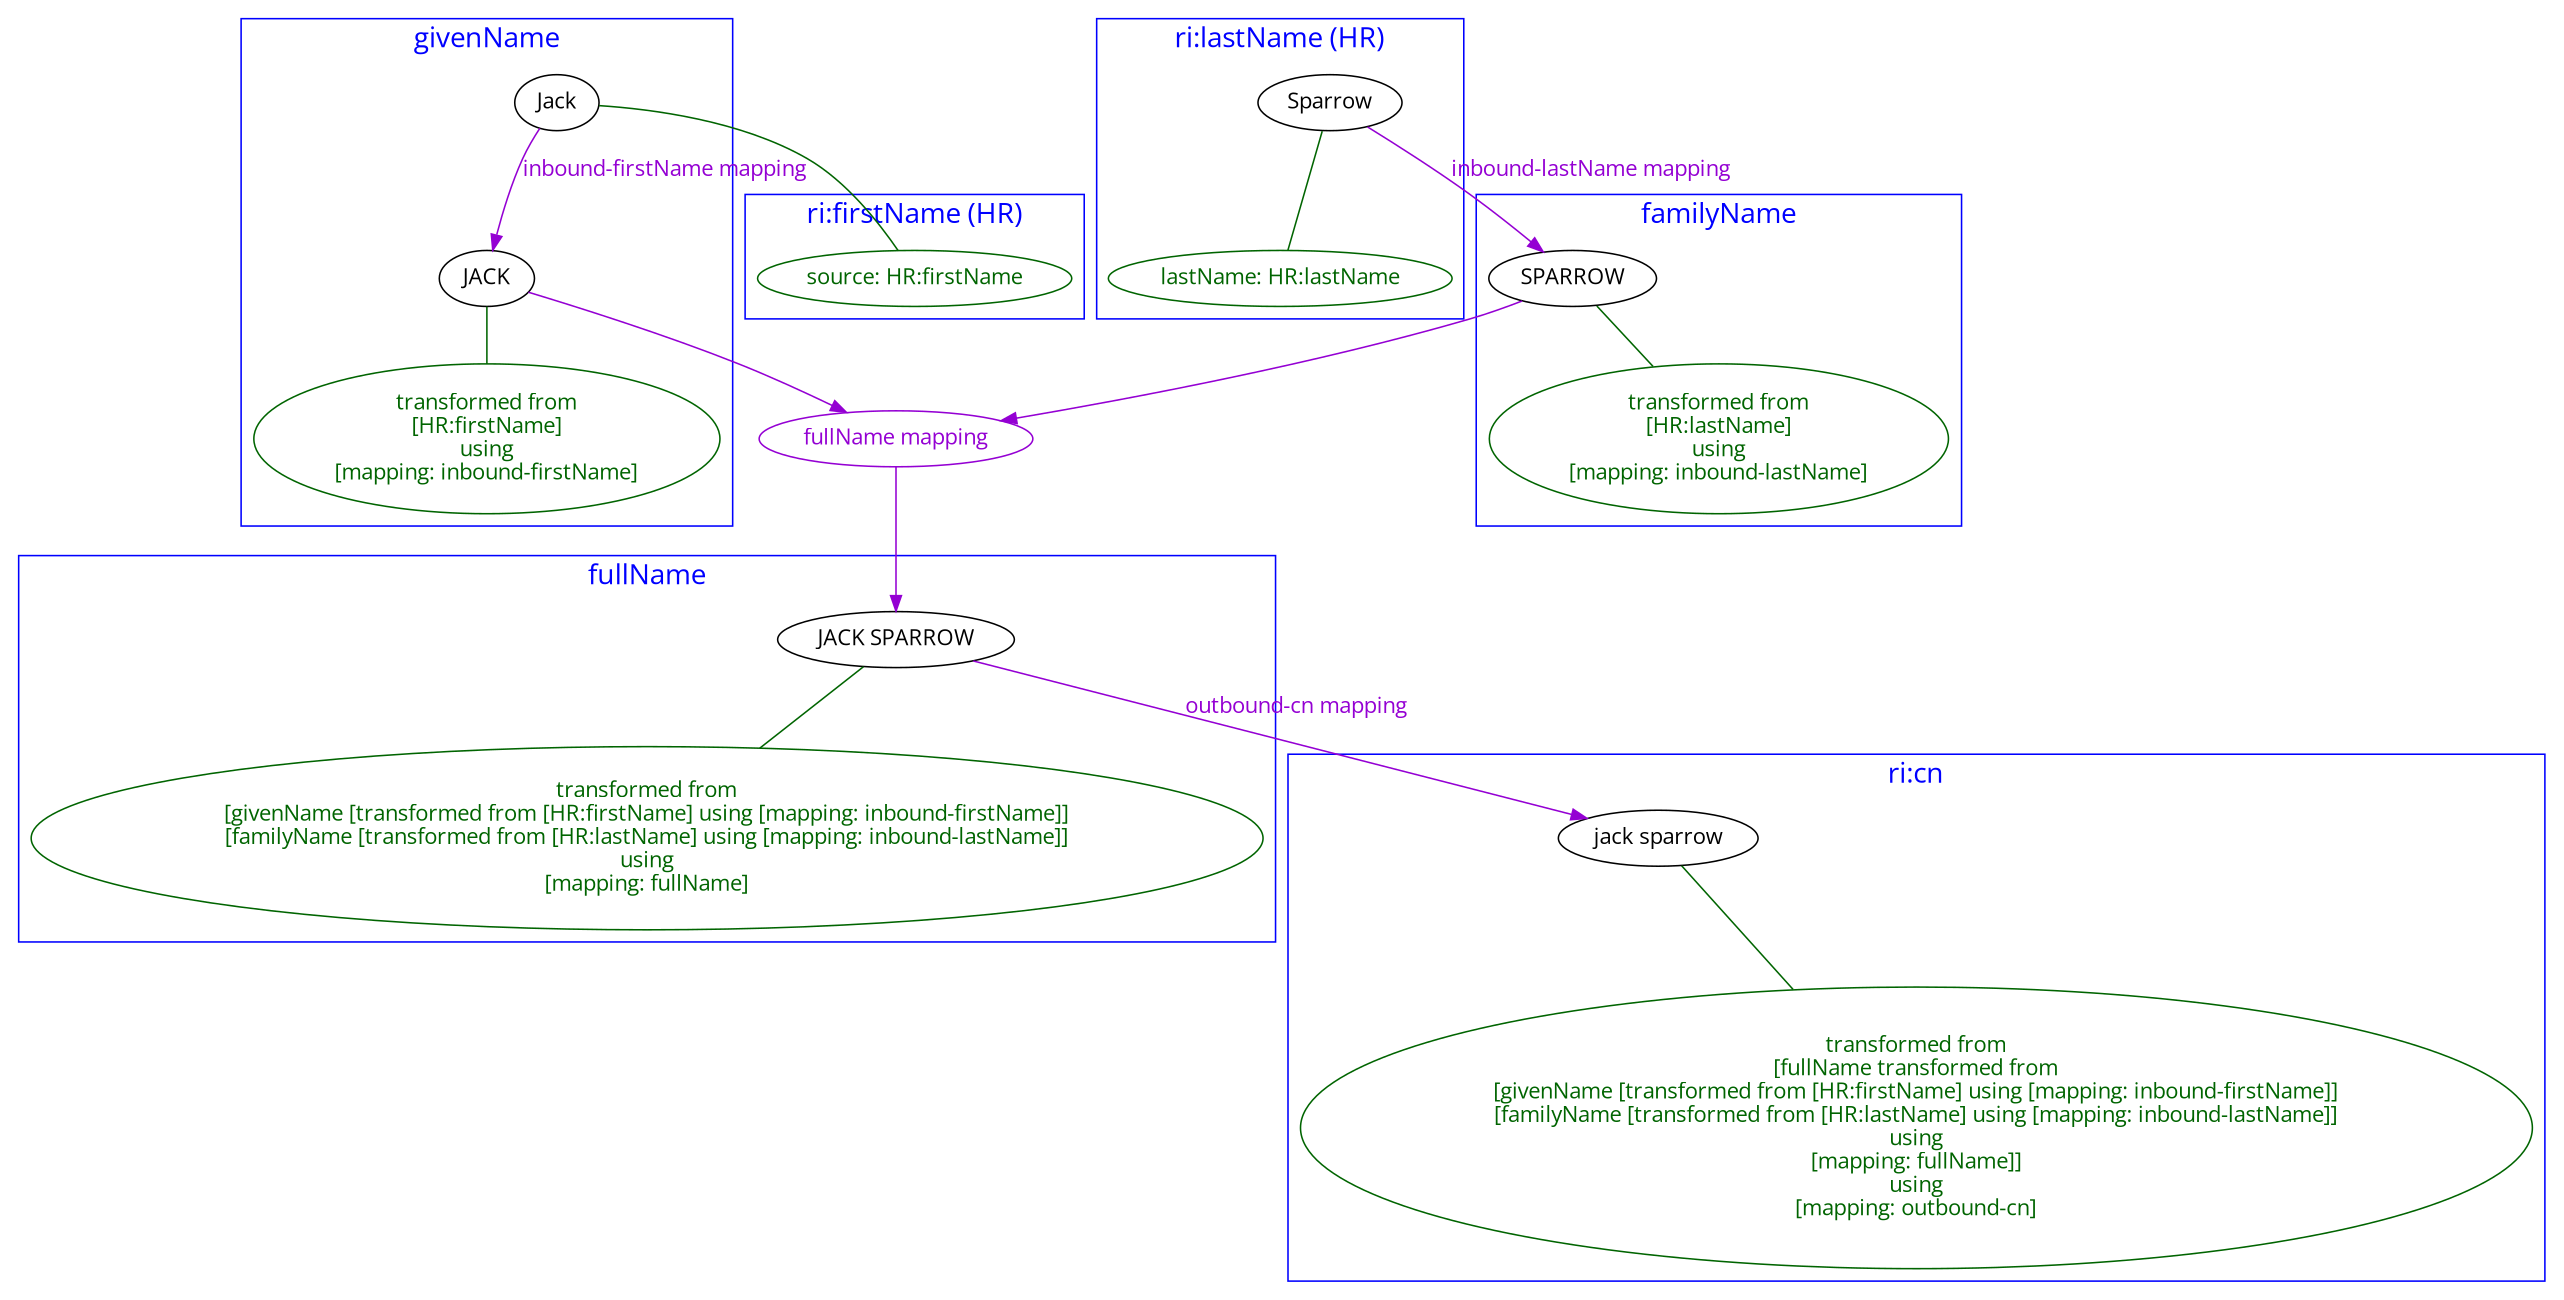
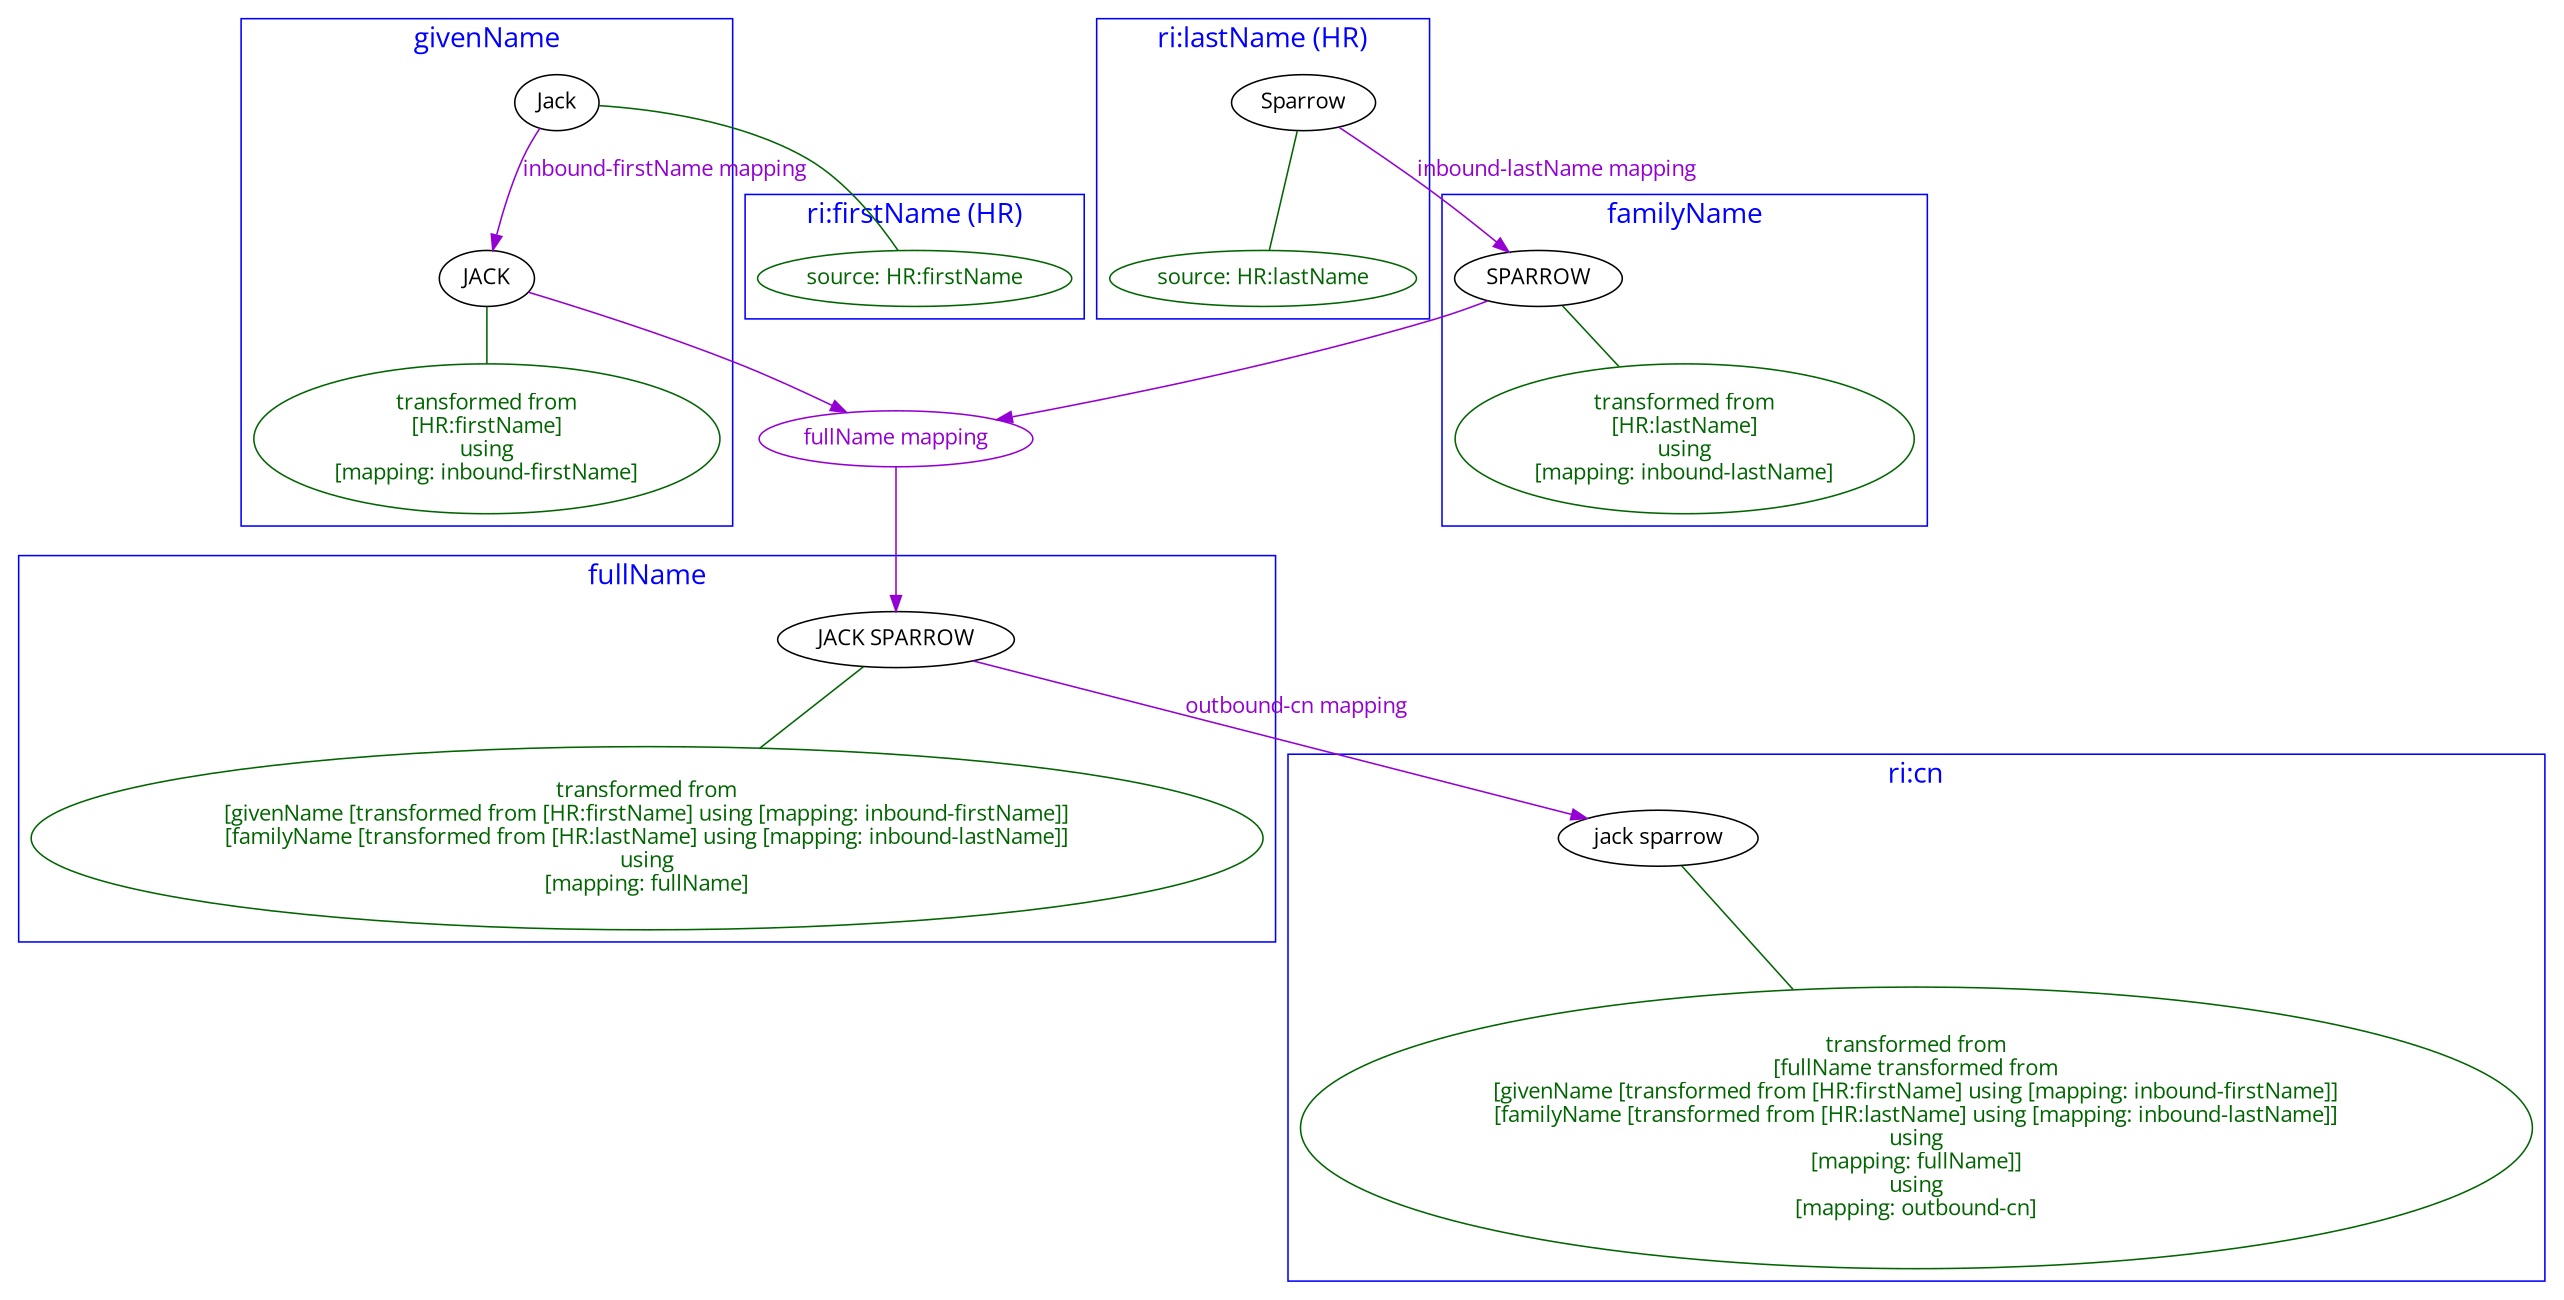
node "lastName: HR:lastName": label "lastName: HR:lastName" -> "source: HR:lastName"
